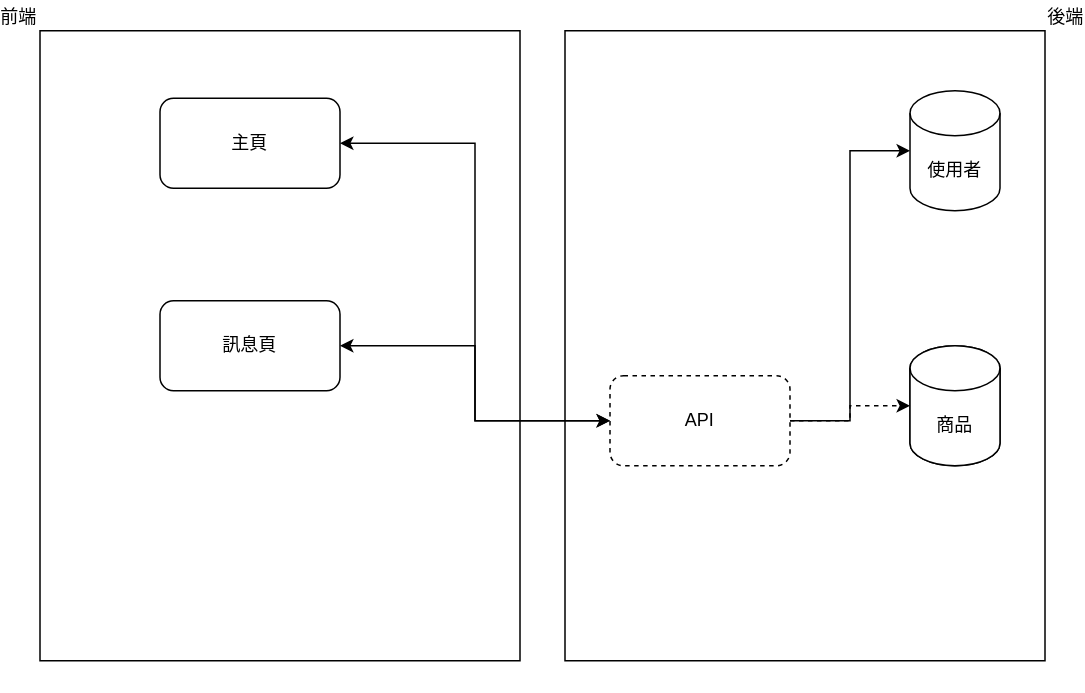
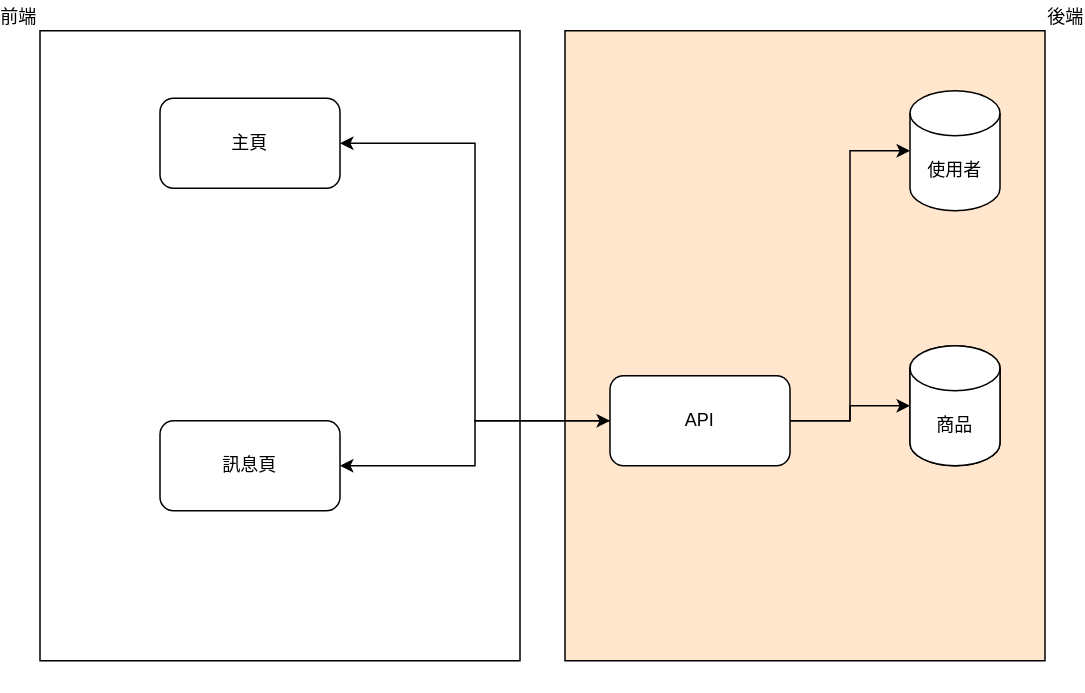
edge "主頁" -- "API": arrowhead classic -> none
node "訊息頁": moved (250, 346) -> (250, 466)
node "後端": fillcolor #ffffff -> #ffe6cc
edge "API" -> "商品": style dashed -> solid
node "API": style dashed -> solid
